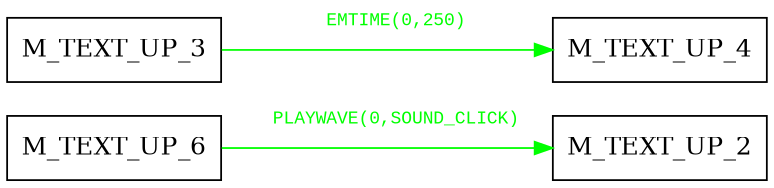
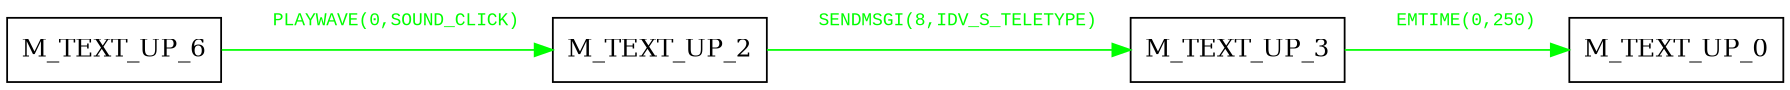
node "M_TEXT_UP_4": label "M_TEXT_UP_4" -> "M_TEXT_UP_0"
edge "M_TEXT_UP_2" -> "M_TEXT_UP_3": added, label "SENDMSGI(8,IDV_S_TELETYPE)"
